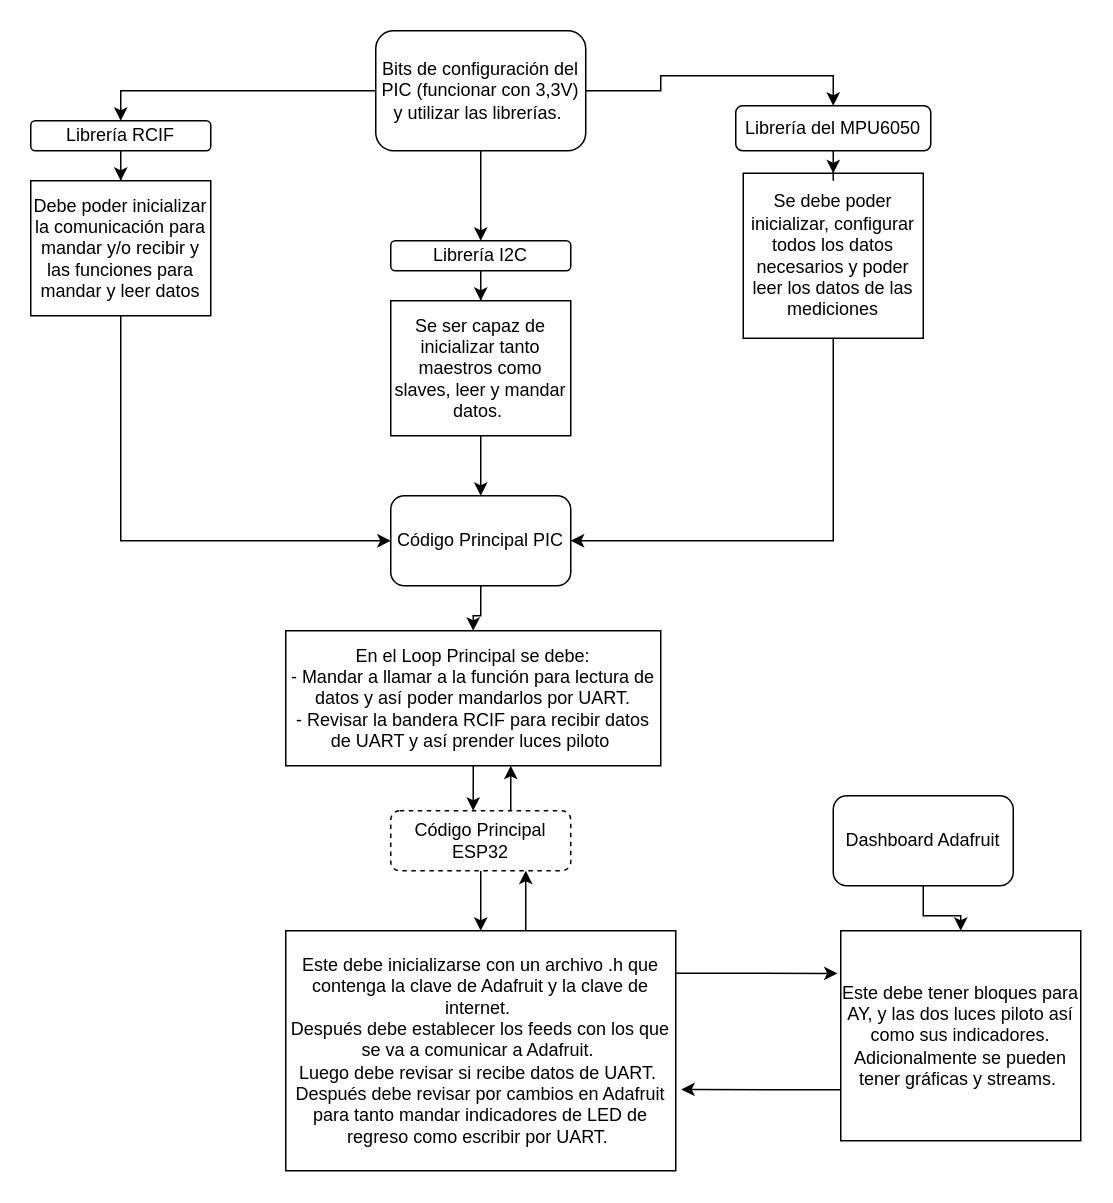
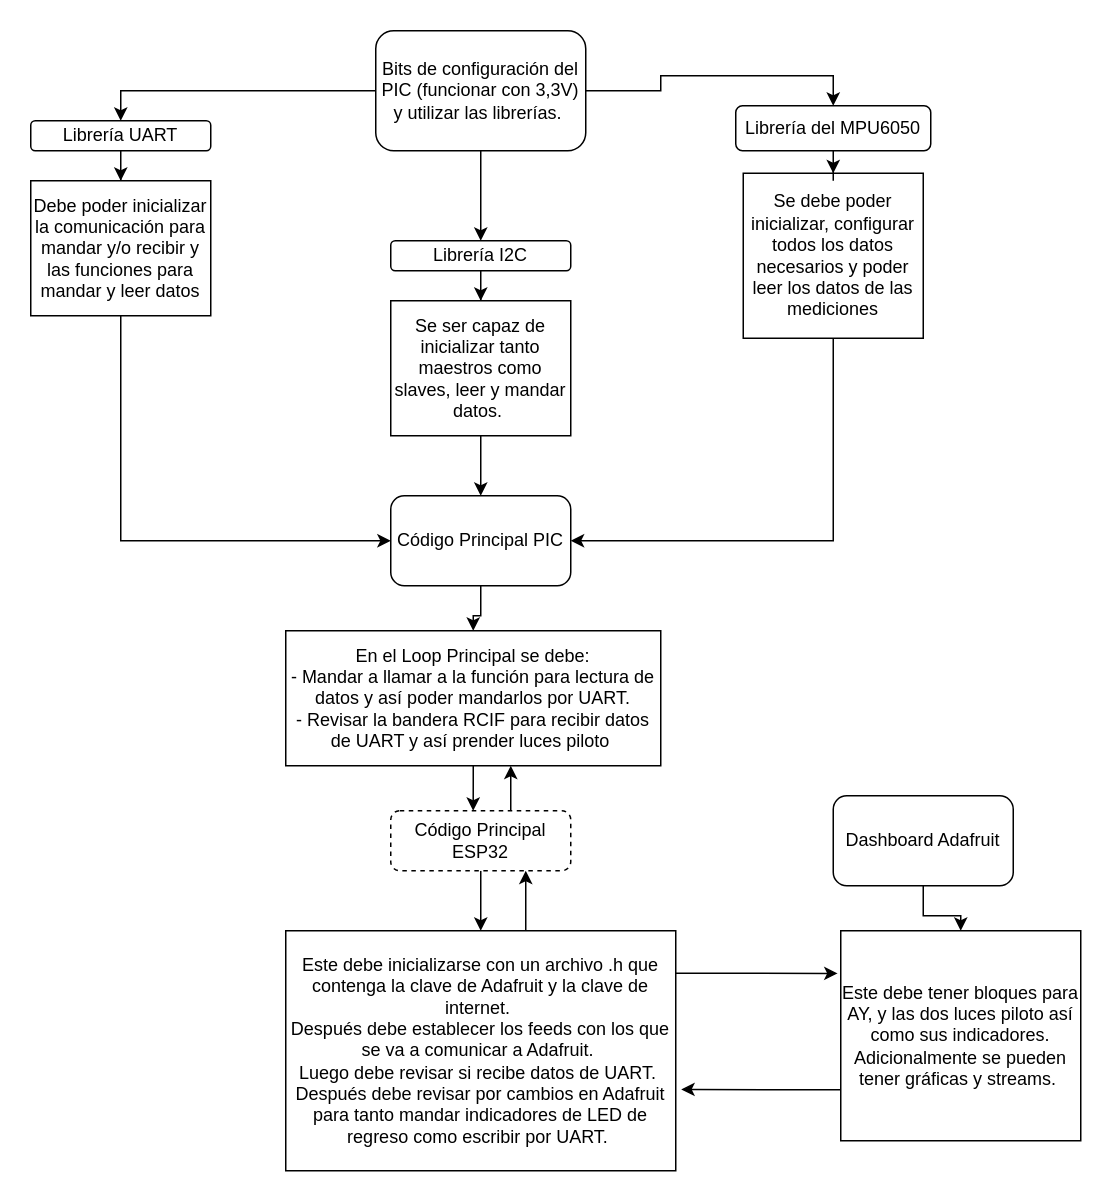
node "Librería RCIF": label "Librería RCIF" -> "Librería UART"
